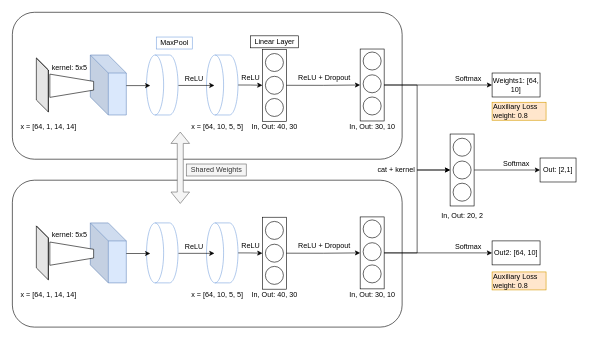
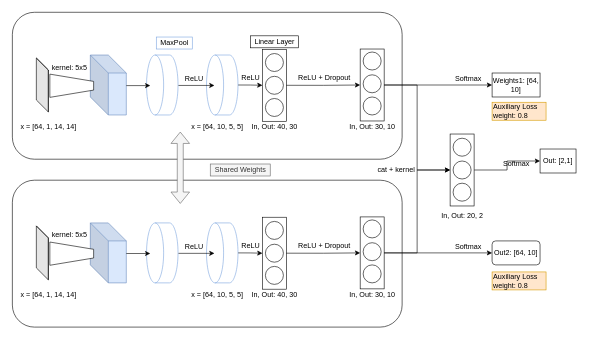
node "Shared Weights": moved (216, 170) -> (240, 170)
node "Out: [2,1]": moved (558, 170) -> (558, 161)
node "Out2: [64, 10]": shape rectangle -> rounded rectangle
